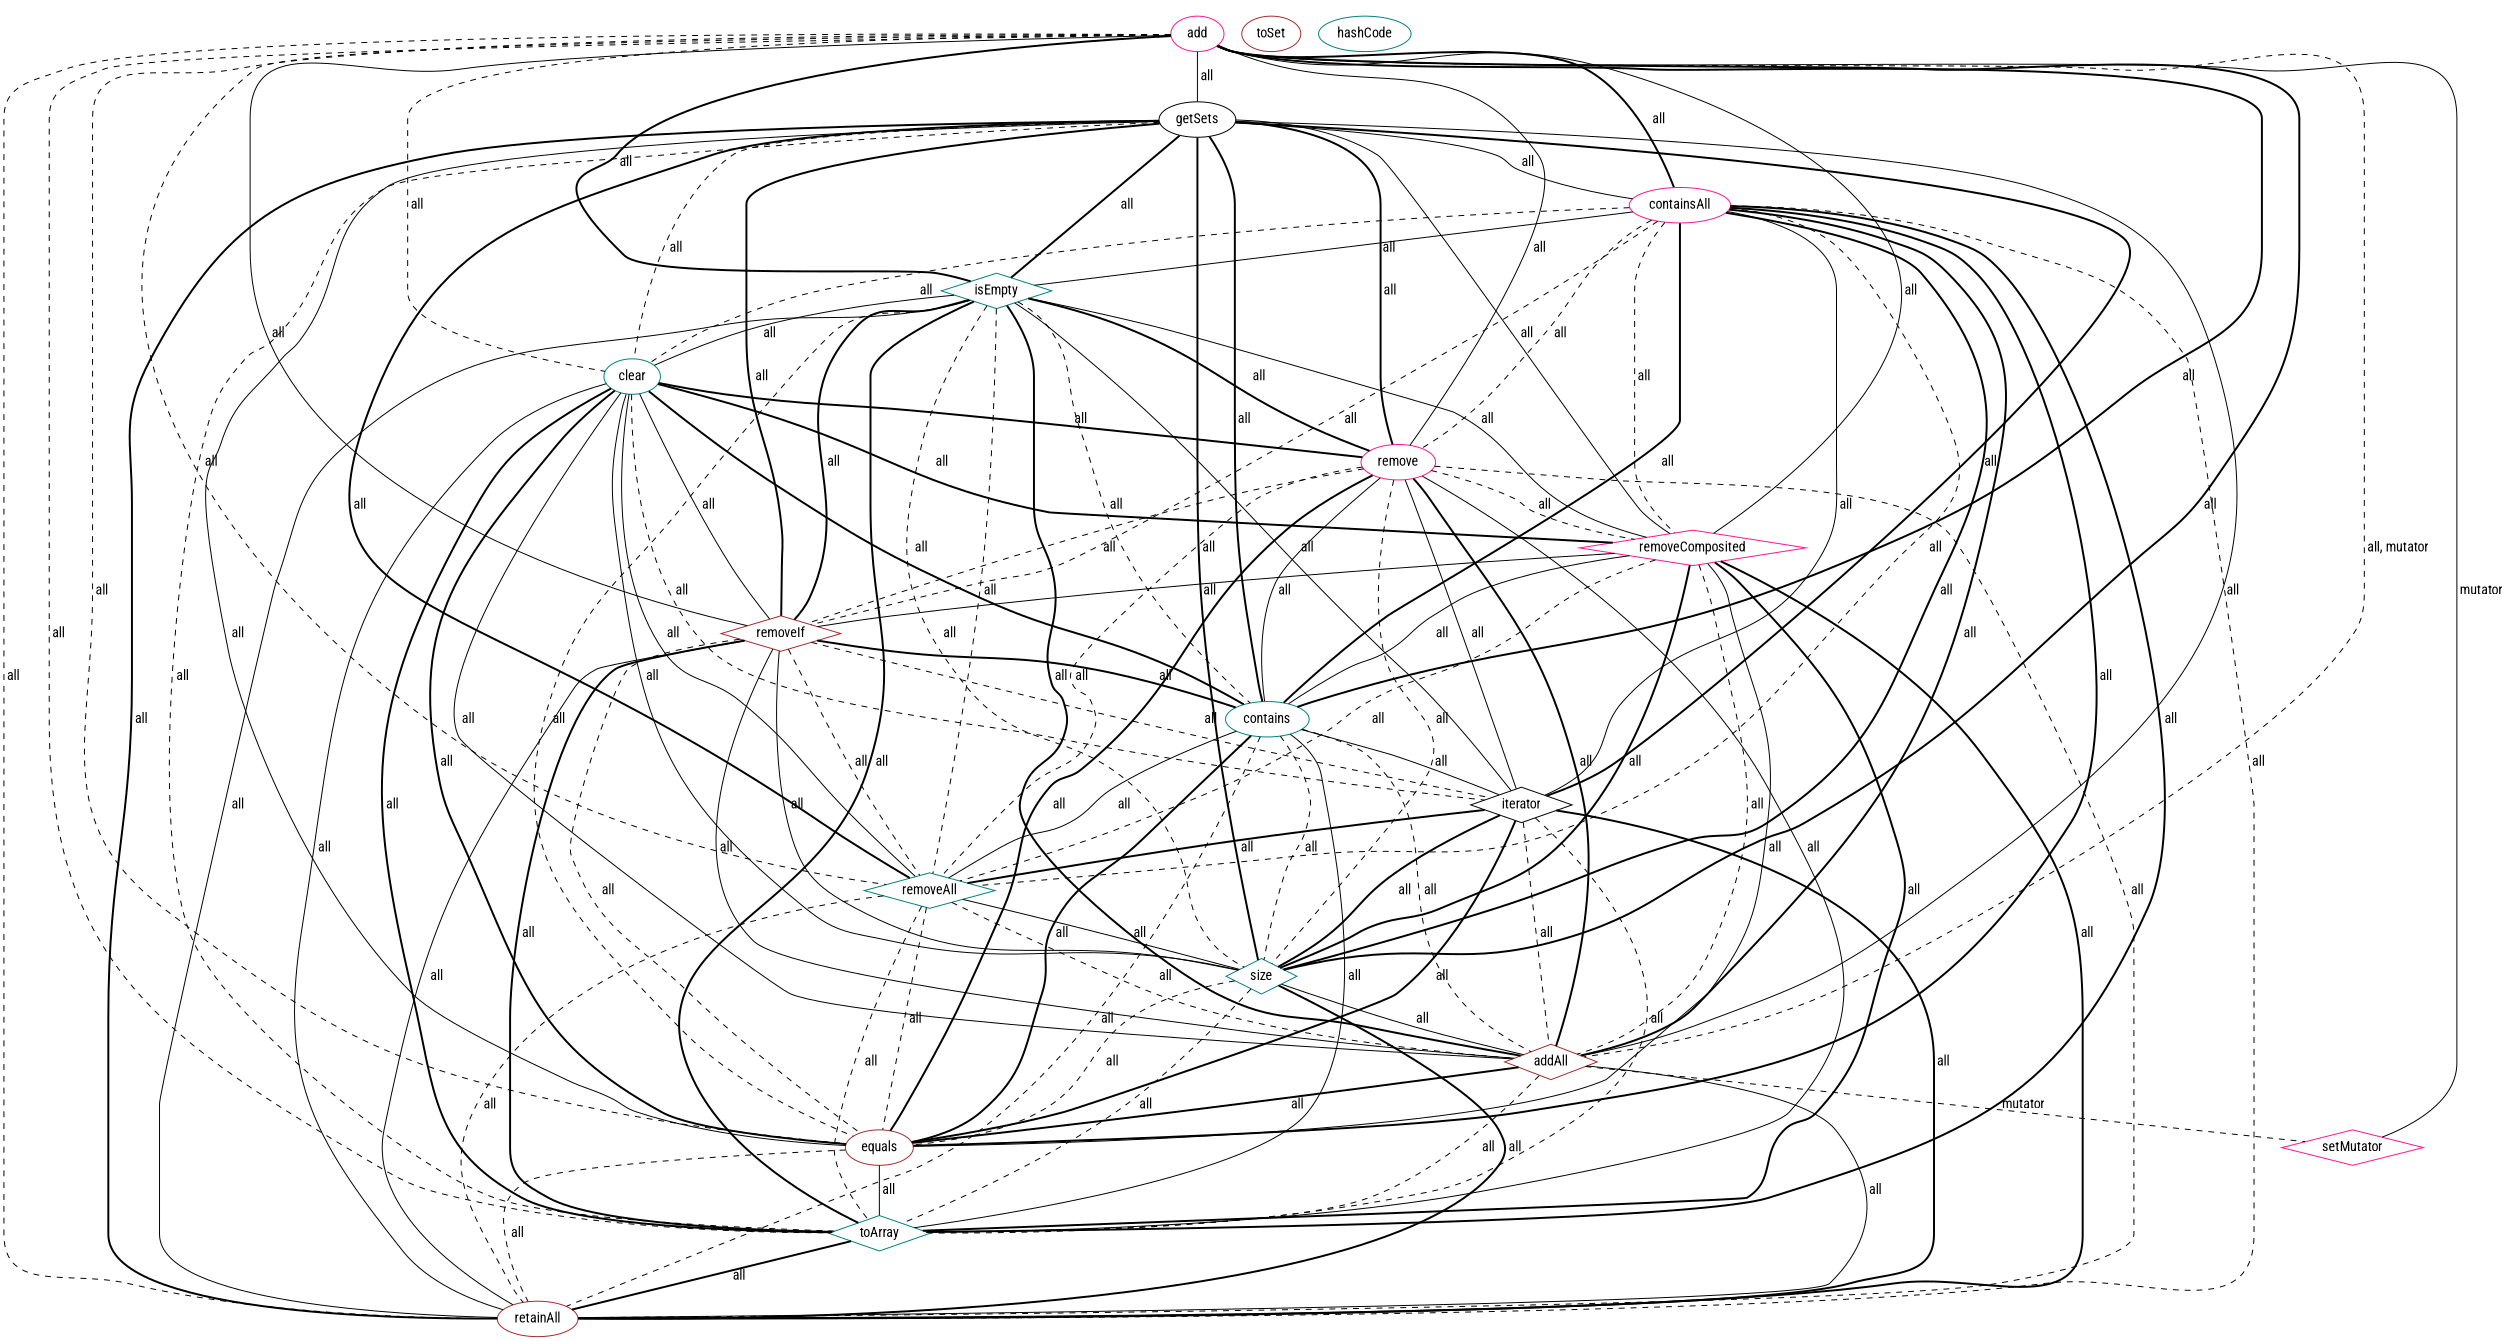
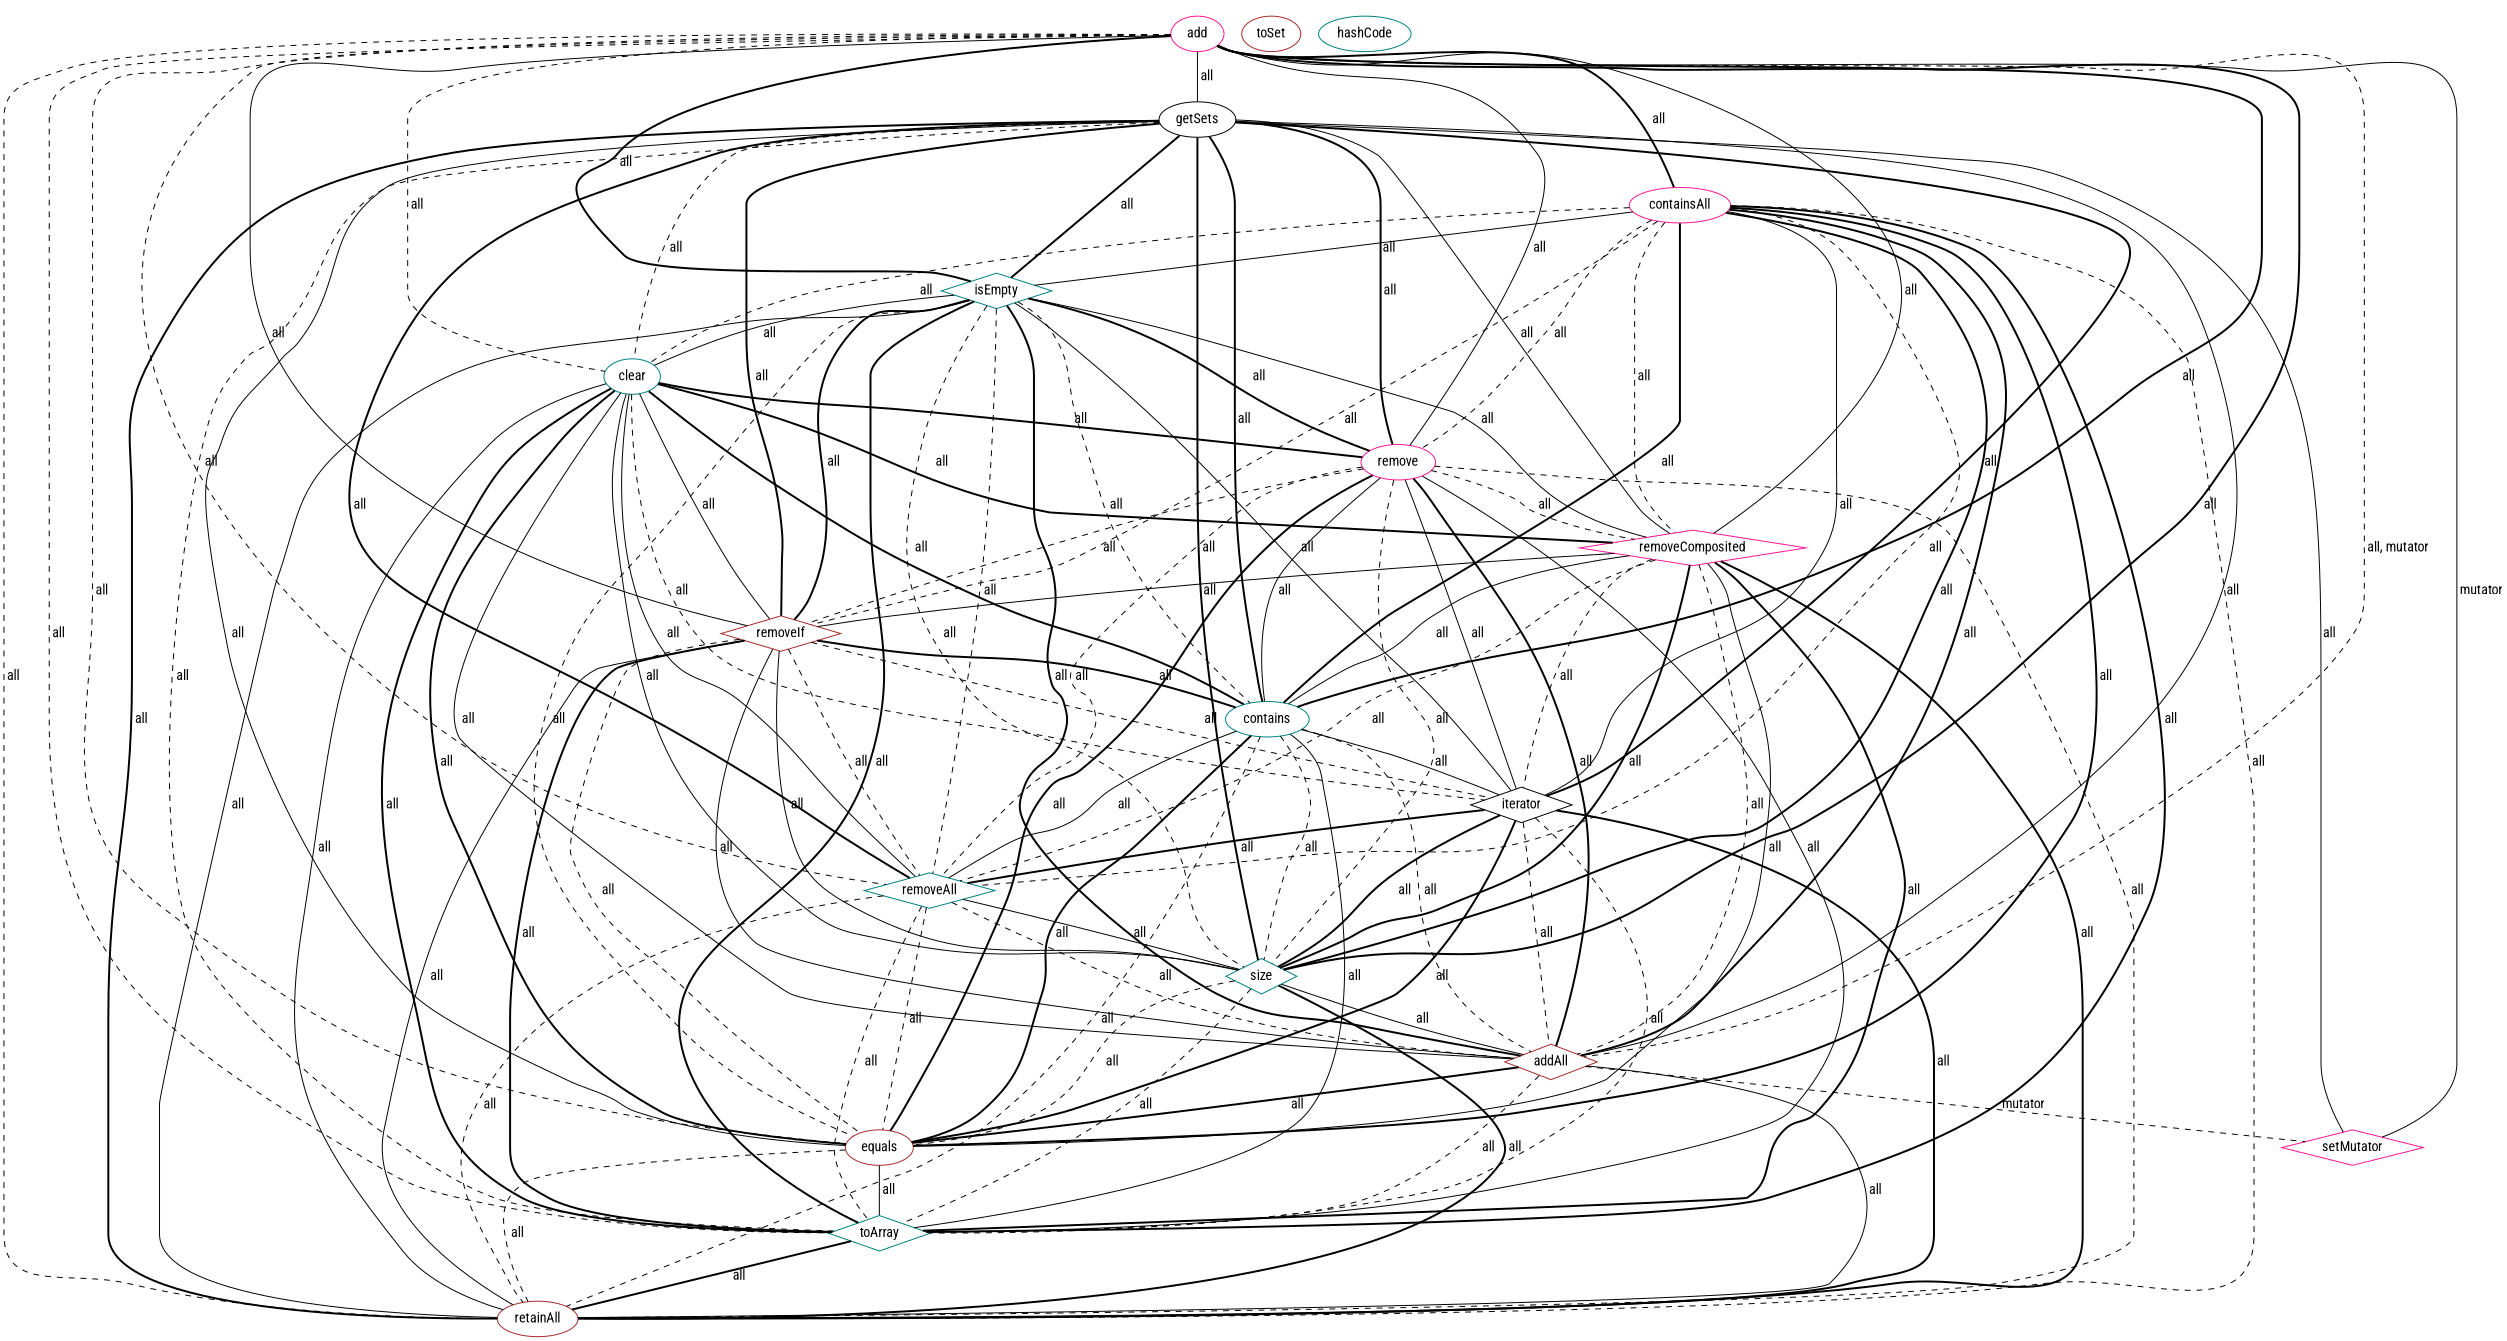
edge "getSets" -- "containsAll": now "getSets" -- "setMutator"
edge "removeComposited" -- "iterator": added, label "all"
